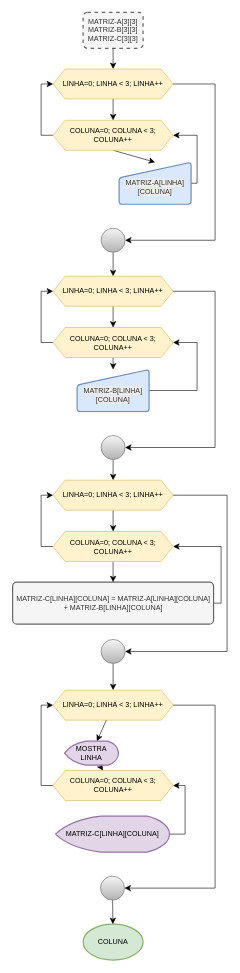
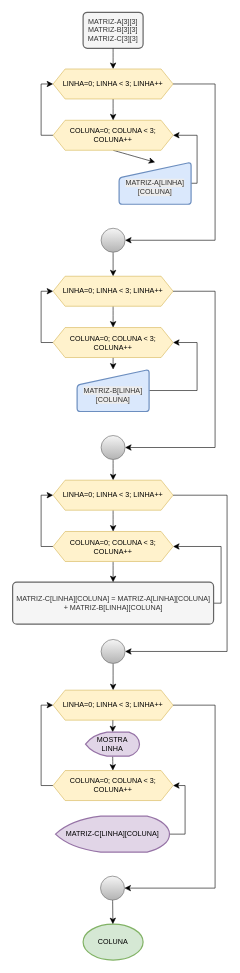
node "MATRIZ-A[3][3] MATRIZ-B[3][3] MATRIZ-C[3][3]": style dashed -> solid
node "MOSTRA LINHA": moved (92, 753) -> (113, 744)
